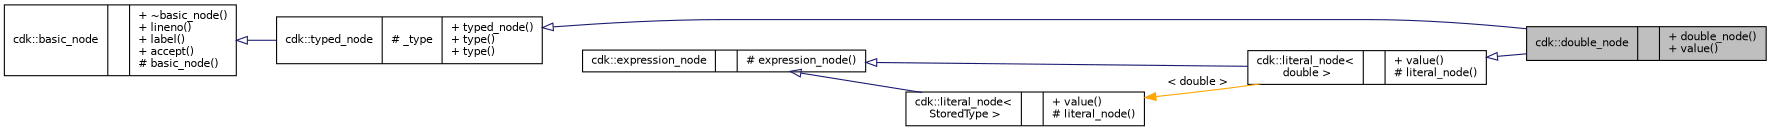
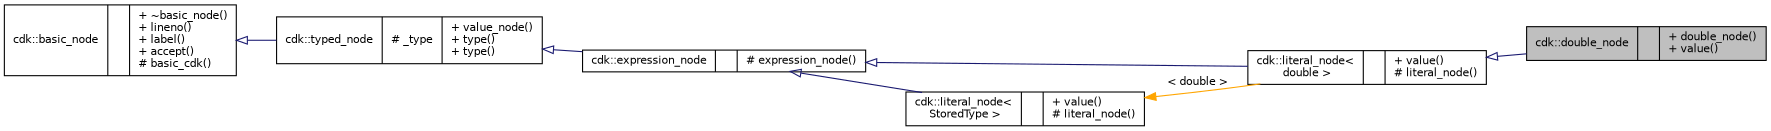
edge "cdk::double_node" -> "cdk::typed_node": now "cdk::expression_node" -> "cdk::typed_node"
node "cdk::typed_node": text "+ typed_node()" -> "+ value_node()"
node "cdk::basic_node": text "# basic_node()" -> "# basic_cdk()"
